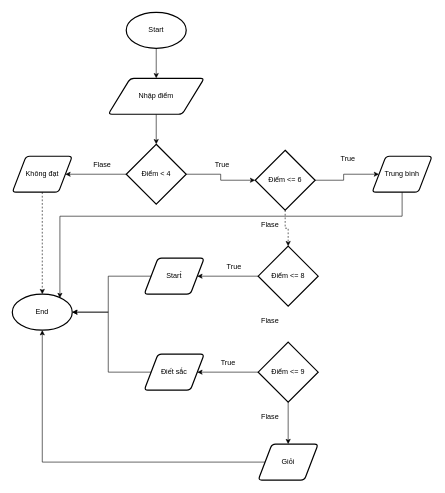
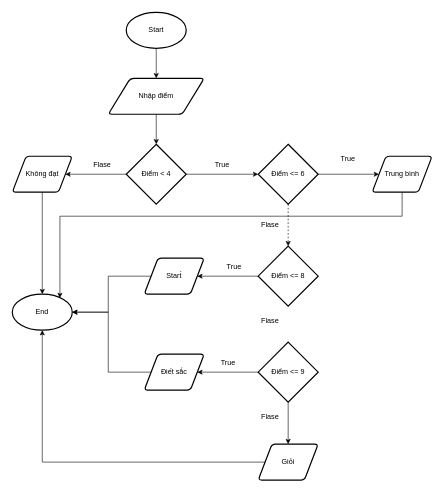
node "Điểm <= 6": moved (285, 180) -> (288, 174)
edge "Không đạt" -> "End": style dashed -> solid
